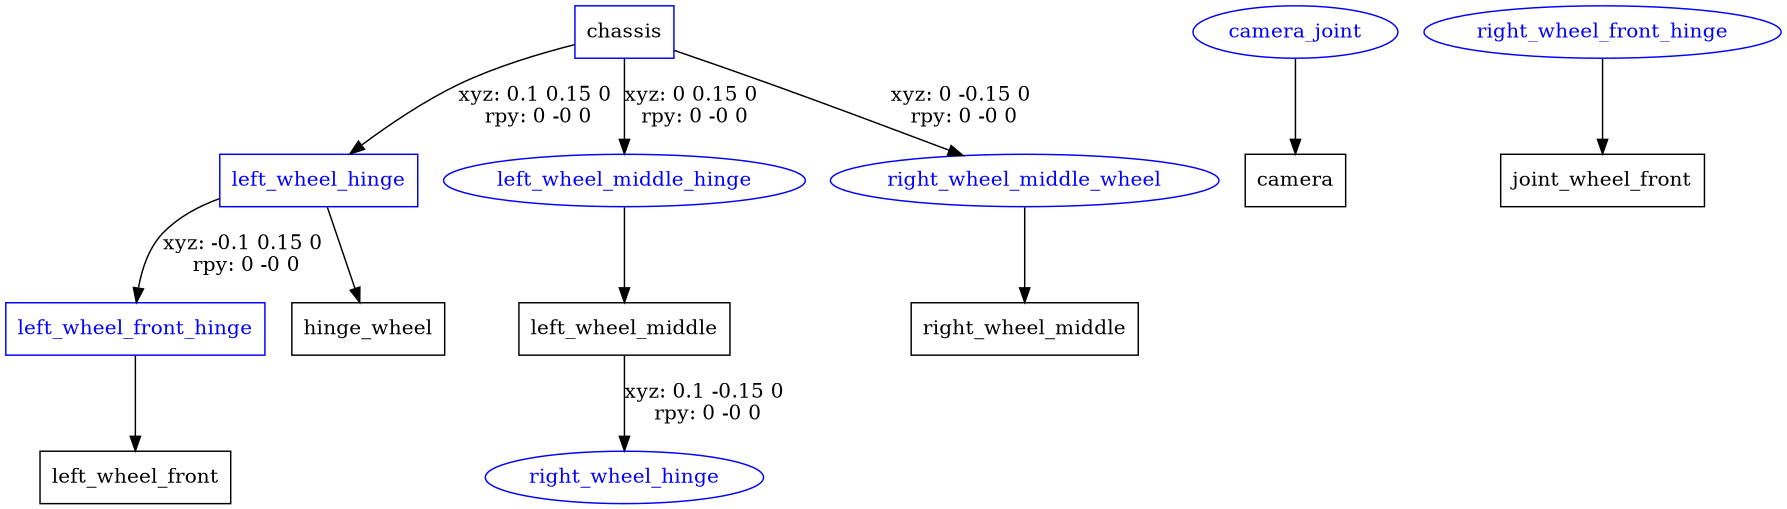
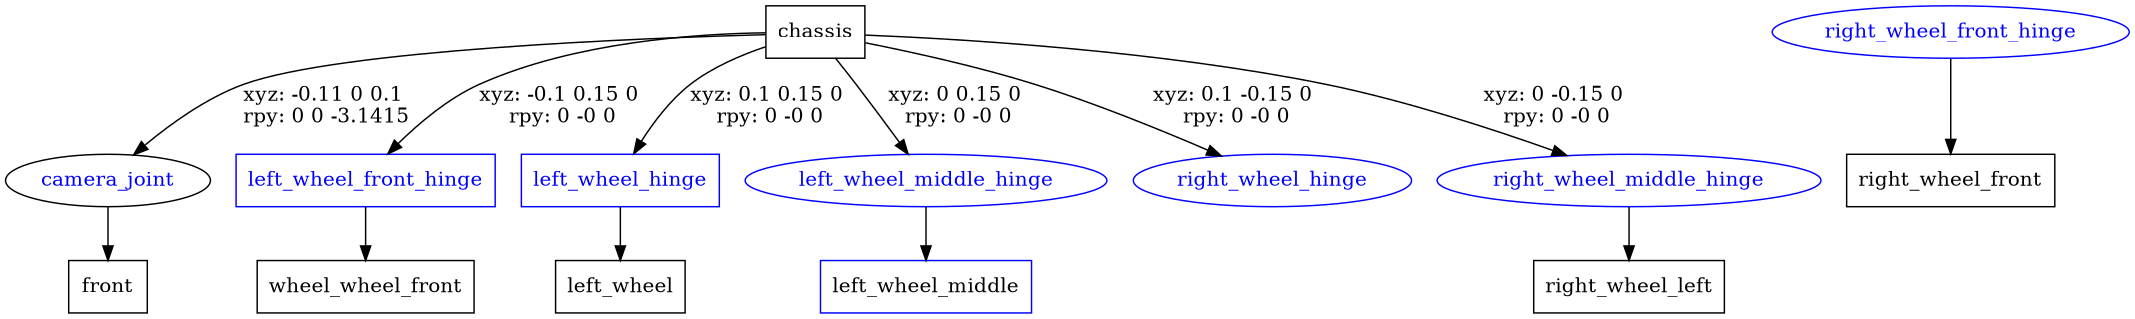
node "chassis": color blue -> black
node "camera_joint": color blue -> black
edge "chassis" -> "camera_joint": added, label "xyz: -0.11 0 0.1 rpy: 0 0 -3.1415"
node "right_wheel_middle_wheel": label "right_wheel_middle_wheel" -> "right_wheel_middle_hinge"
node "camera": label "camera" -> "front"
node "joint_wheel_front": label "joint_wheel_front" -> "right_wheel_front"
edge "left_wheel_hinge" -> "left_wheel_front_hinge": now "chassis" -> "left_wheel_front_hinge"
node "hinge_wheel": label "hinge_wheel" -> "left_wheel"
node "left_wheel_middle": color black -> blue
node "right_wheel_middle": label "right_wheel_middle" -> "right_wheel_left"
edge "left_wheel_middle" -> "right_wheel_hinge": now "chassis" -> "right_wheel_hinge"
node "left_wheel_front": label "left_wheel_front" -> "wheel_wheel_front"
